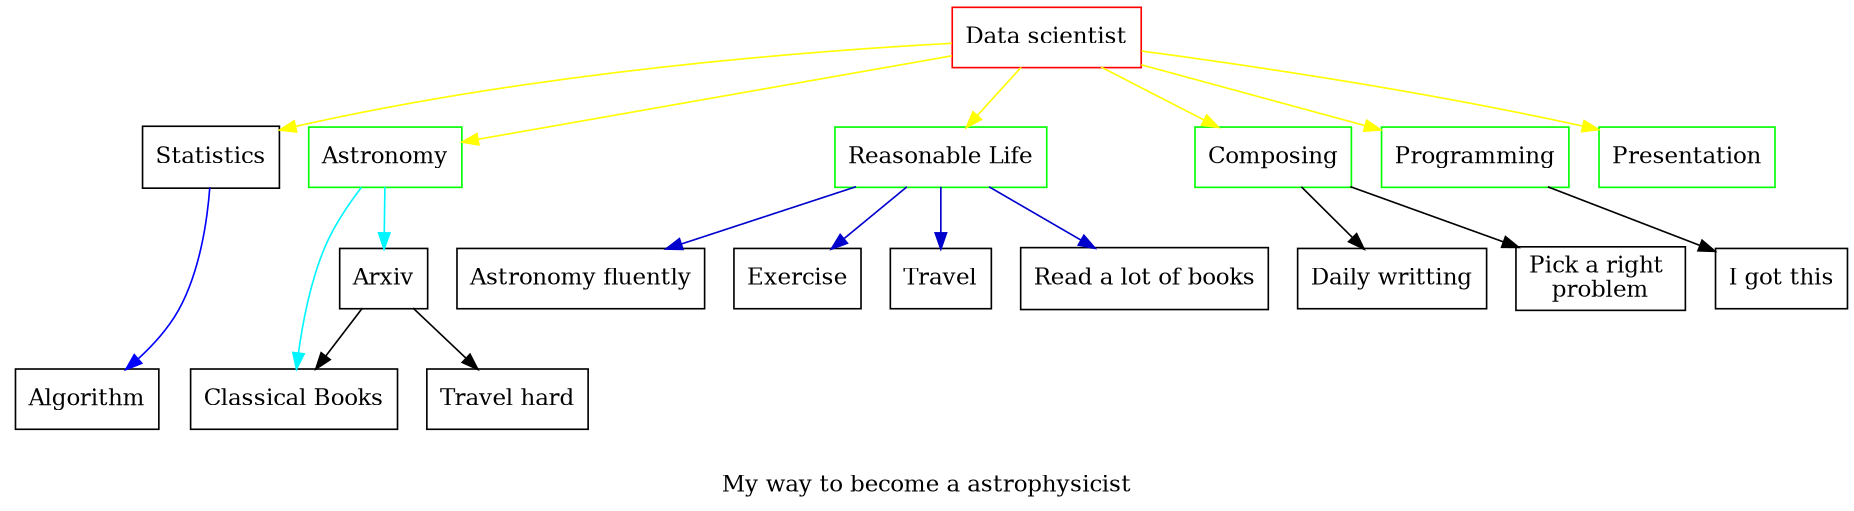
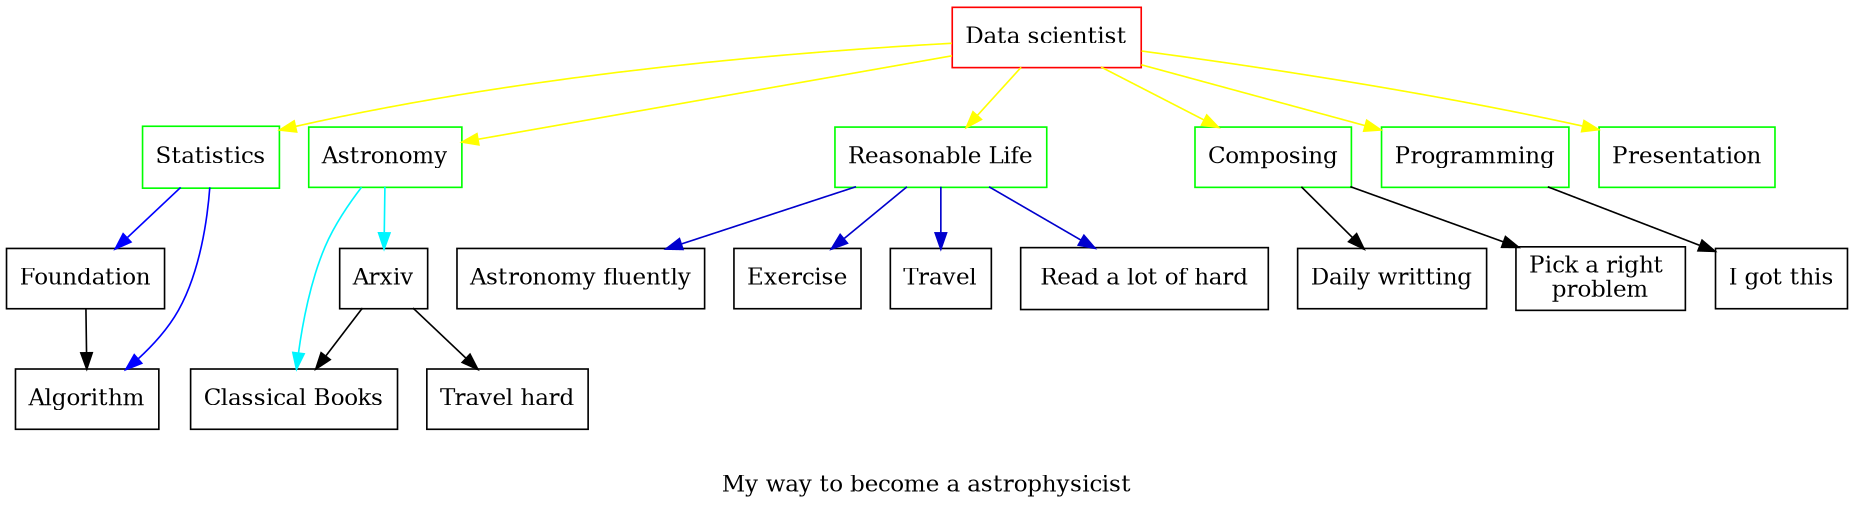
node "Statistics": color black -> green
node "Foundation": added
node "Read a lot of books": label "Read a lot of books" -> "Read a lot of hard"
